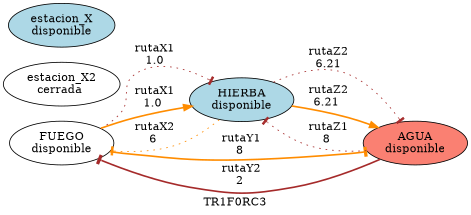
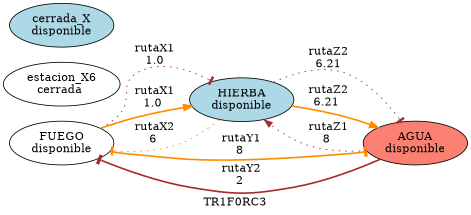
node "estacion_X disponible": label "estacion_X disponible" -> "cerrada_X disponible"
node "estacion_X2 cerrada": label "estacion_X2 cerrada" -> "estacion_X6 cerrada"
edge "AGUA disponible" -> "HIERBA disponible": arrowhead tee -> normal
